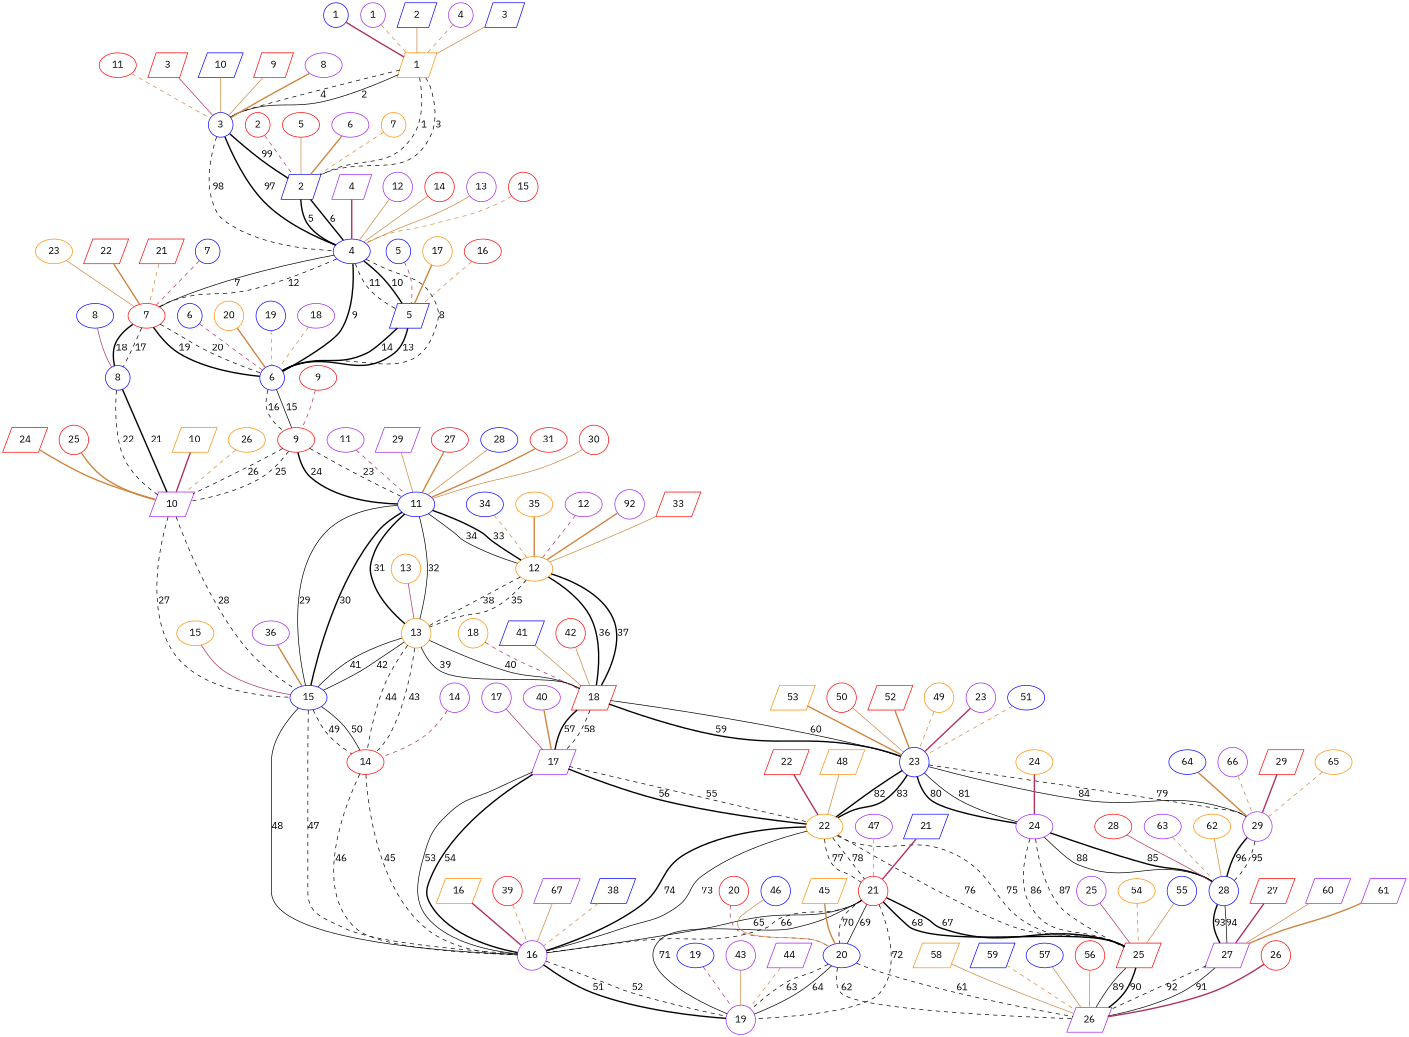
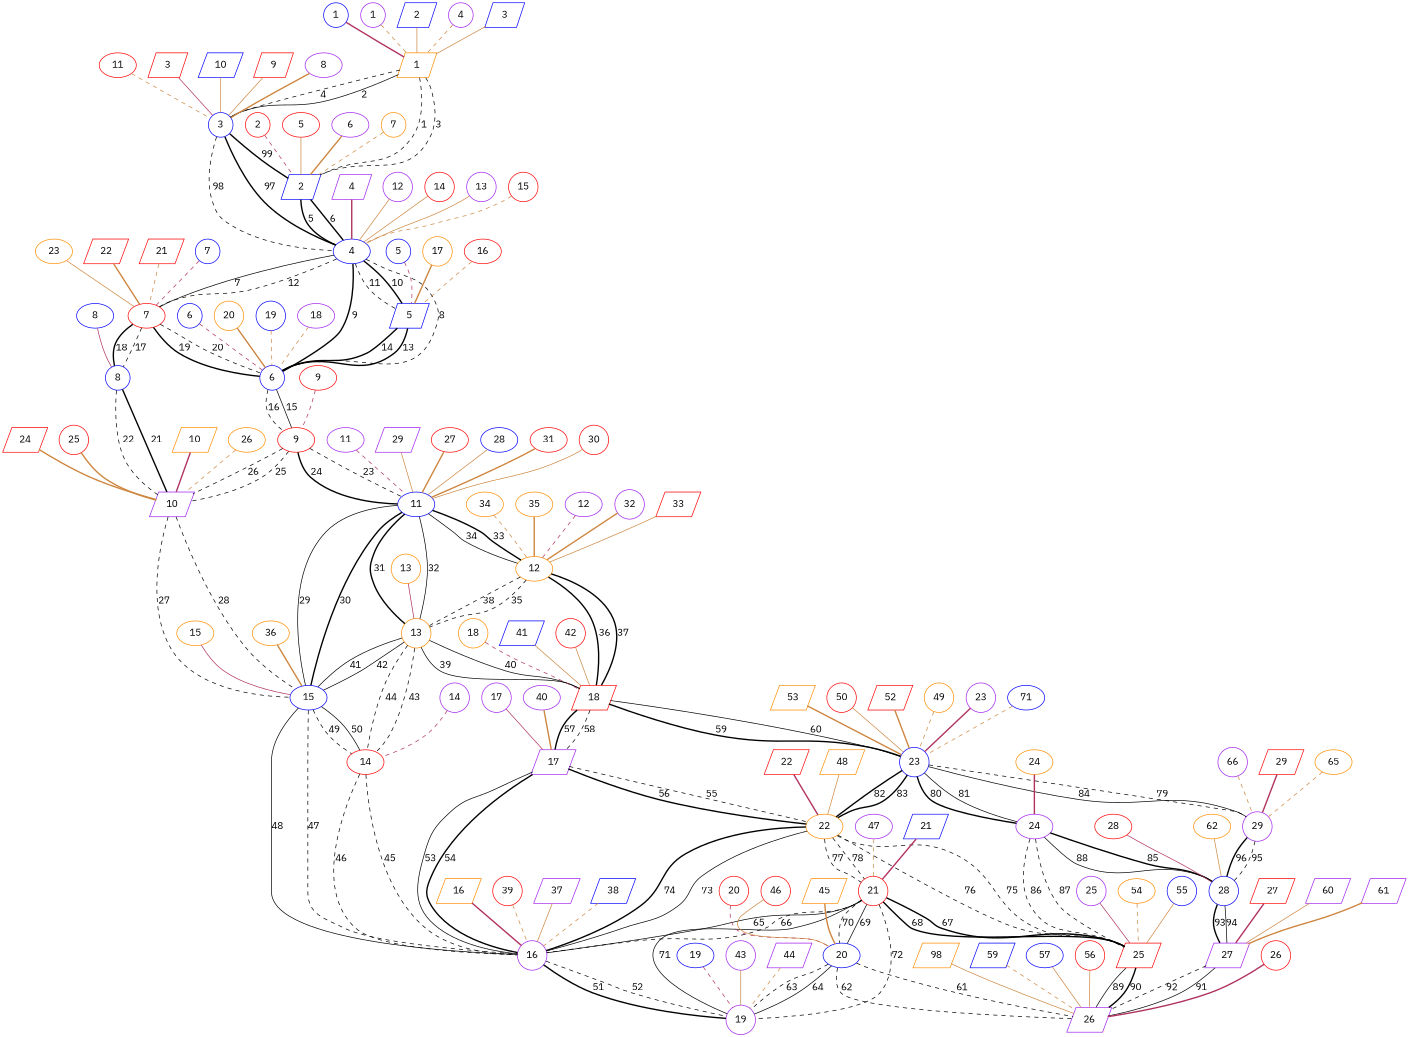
node "34": color blue -> darkorange
node "92": label "92" -> "32"
node "36": color purple -> darkorange
node "51": label "51" -> "71"
node "64": removed
node "63": removed
node "67": label "67" -> "37"
node "46": color blue -> red
node "58": label "58" -> "98"
